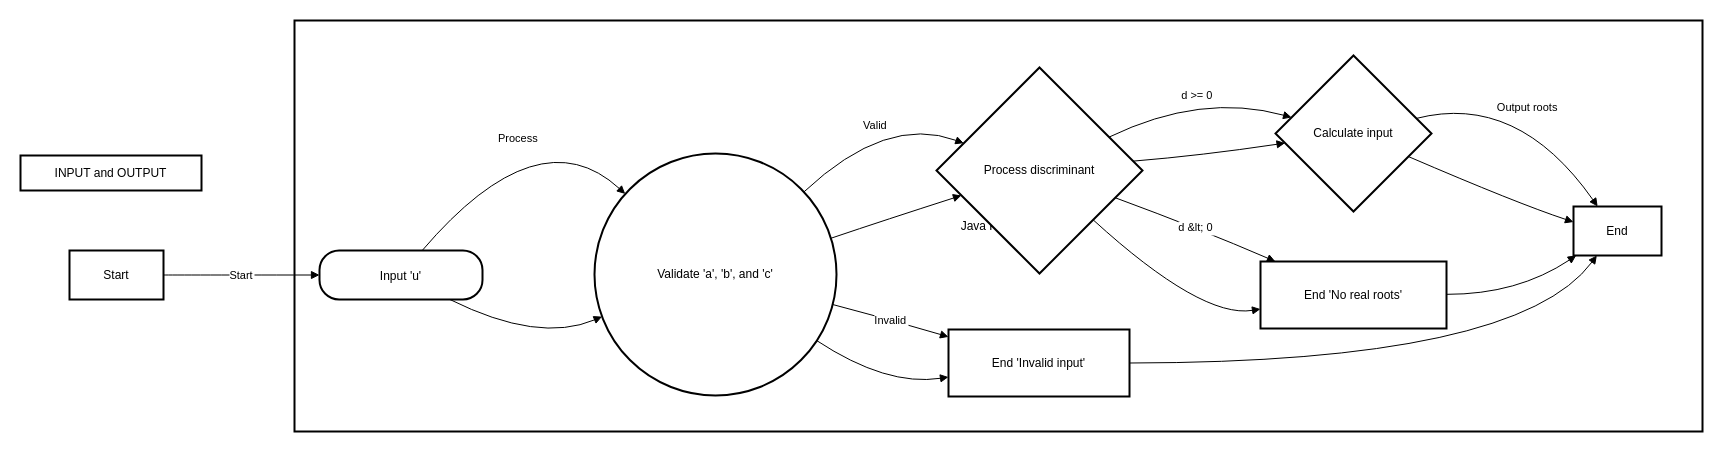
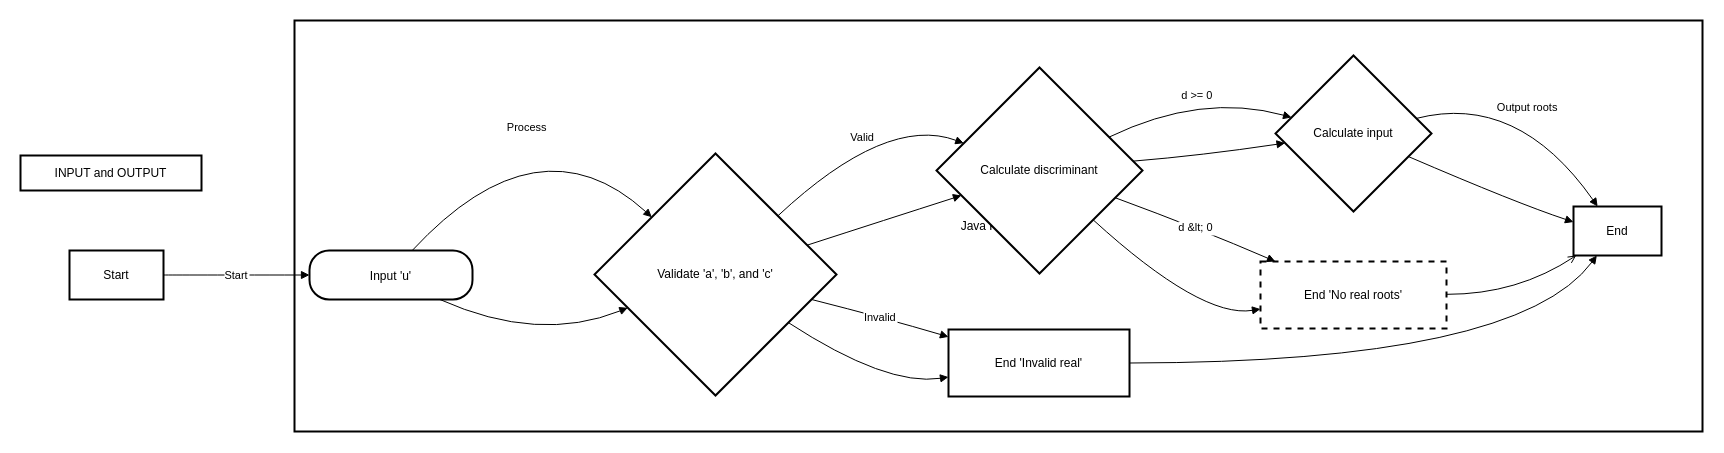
node "Process discriminant": label "Process discriminant" -> "Calculate discriminant"
edge "End 'No real roots'" -> "End": arrowhead block -> open
node "Input 'u'": moved (401, 275) -> (391, 275)
node "Validate 'a', 'b', and 'c'": shape ellipse -> diamond
node "End 'No real roots'": style solid -> dashed
node "End 'Invalid input'": label "End 'Invalid input'" -> "End 'Invalid real'"
